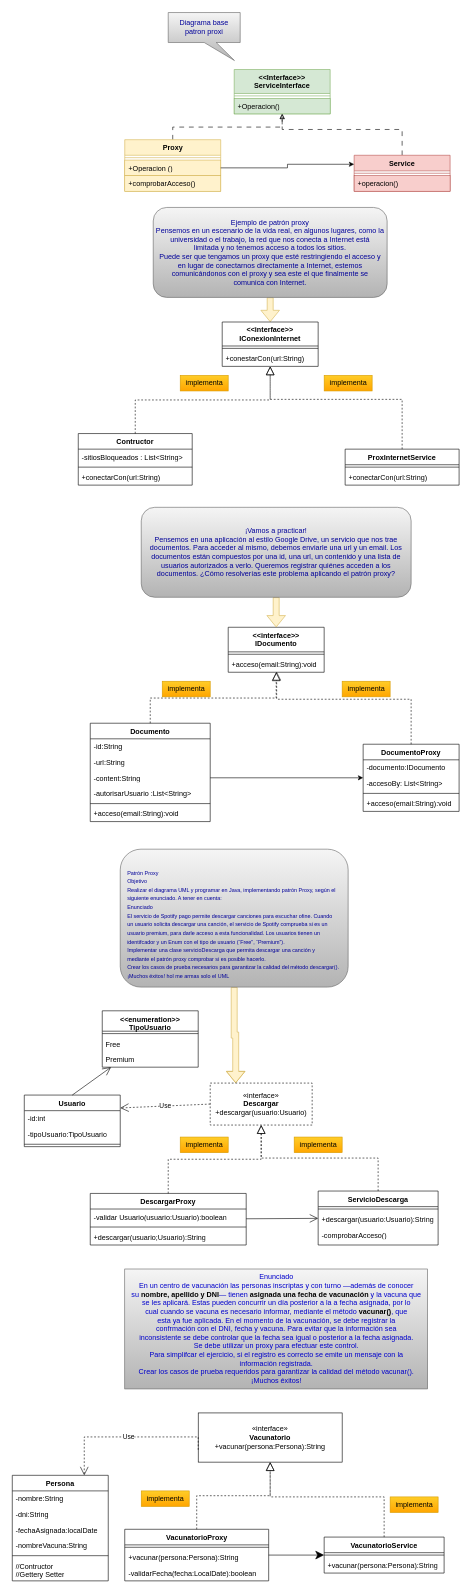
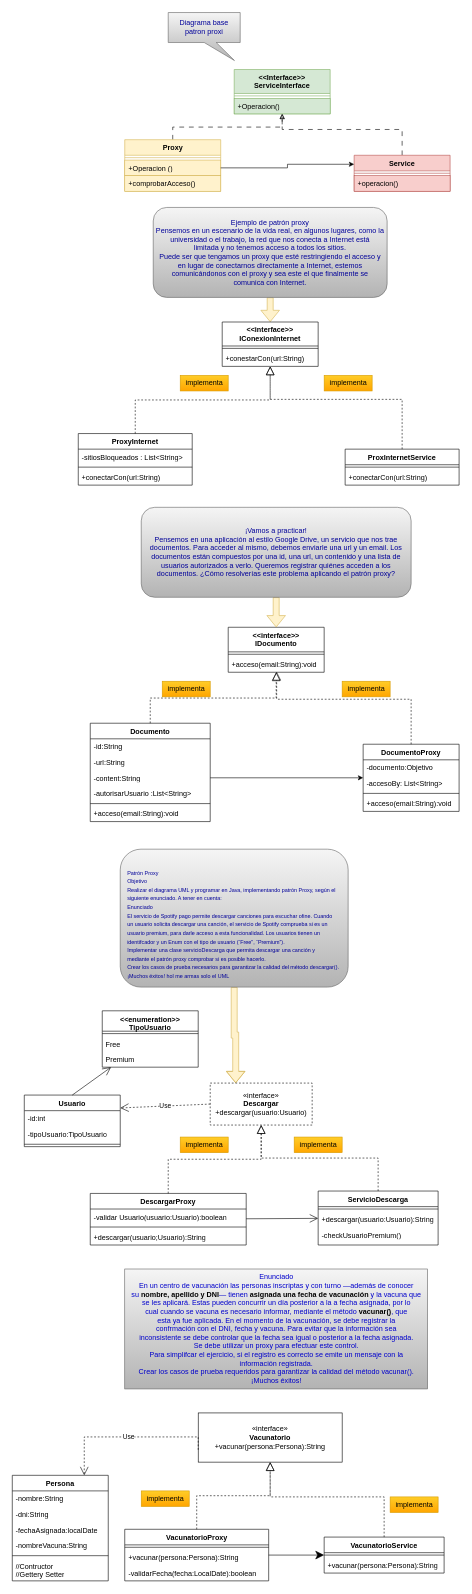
node "Contructor": label "Contructor" -> "ProxyInternet"
node "-documento:IDocumento": label "-documento:IDocumento" -> "-documento:Objetivo"
node "-comprobarAcceso()": label "-comprobarAcceso()" -> "-checkUsuarioPremium()"
